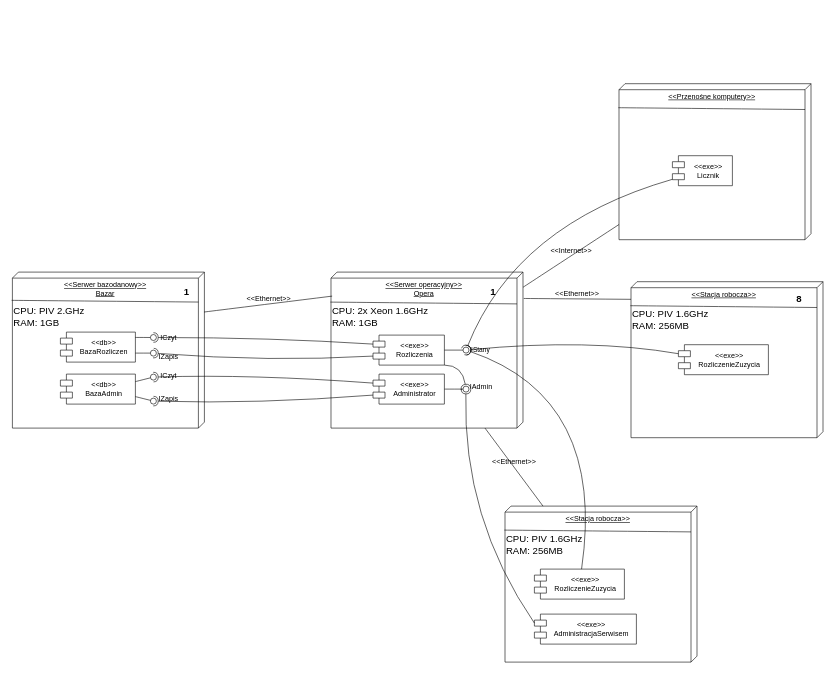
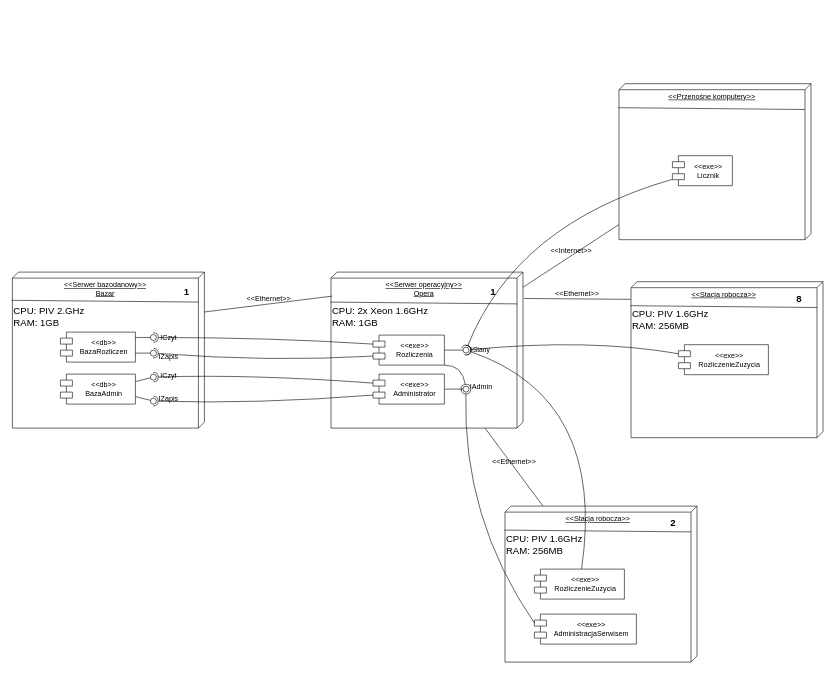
node "2": added
